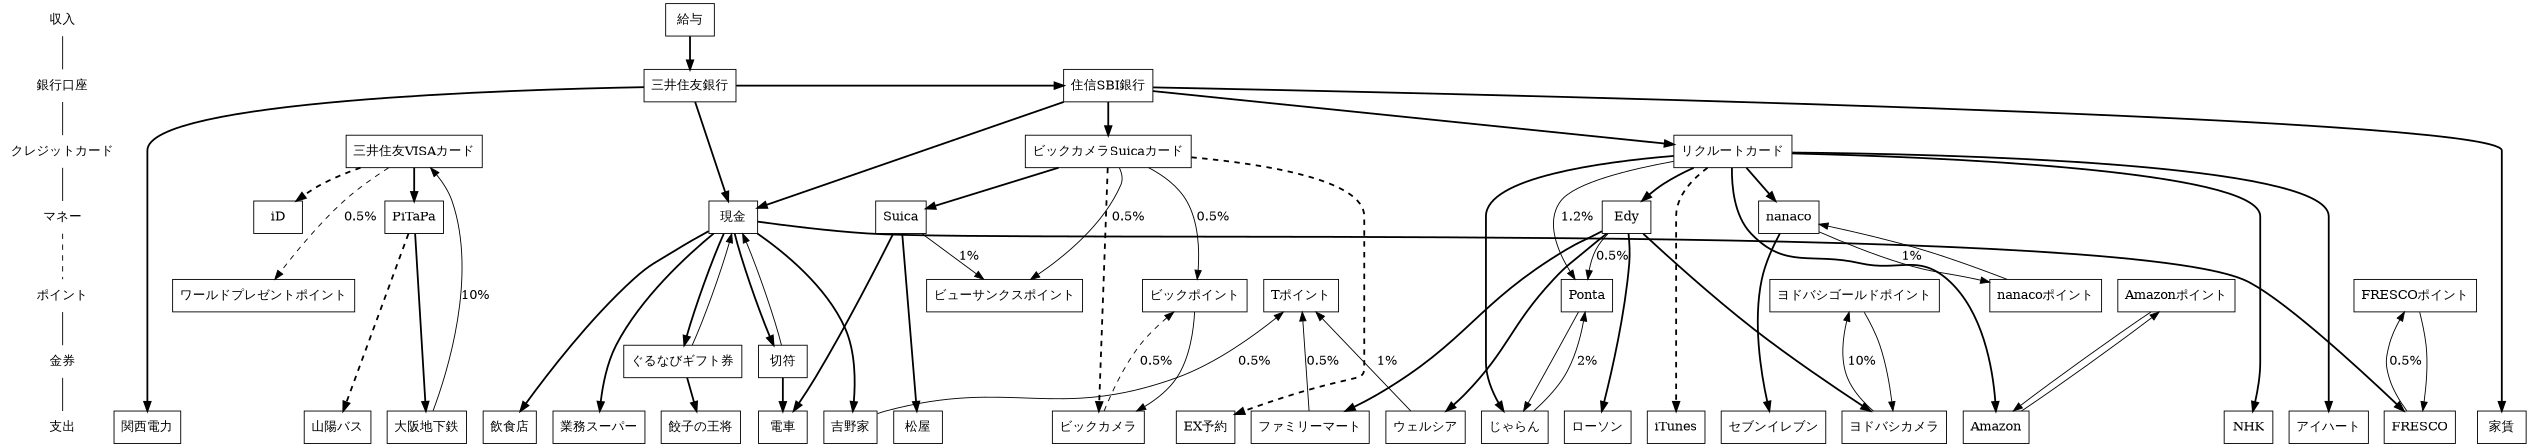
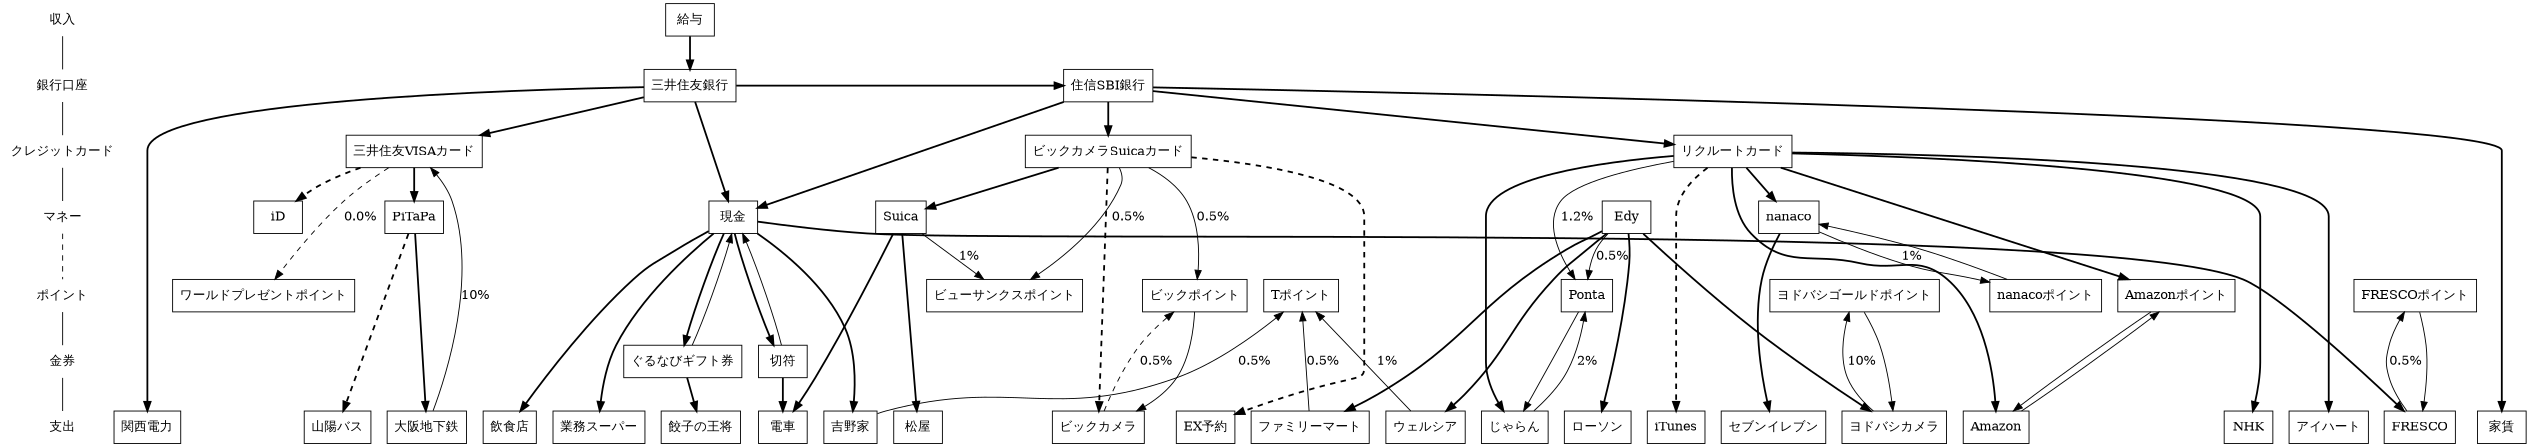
edge "三井住友銀行" -> "三井住友VISAカード": added
edge "リクルートカード" -> "Edy": now "リクルートカード" -> "Amazonポイント"
edge "三井住友VISAカード" -> "ワールドプレゼントポイント": label "0.5%" -> "0.0%"
